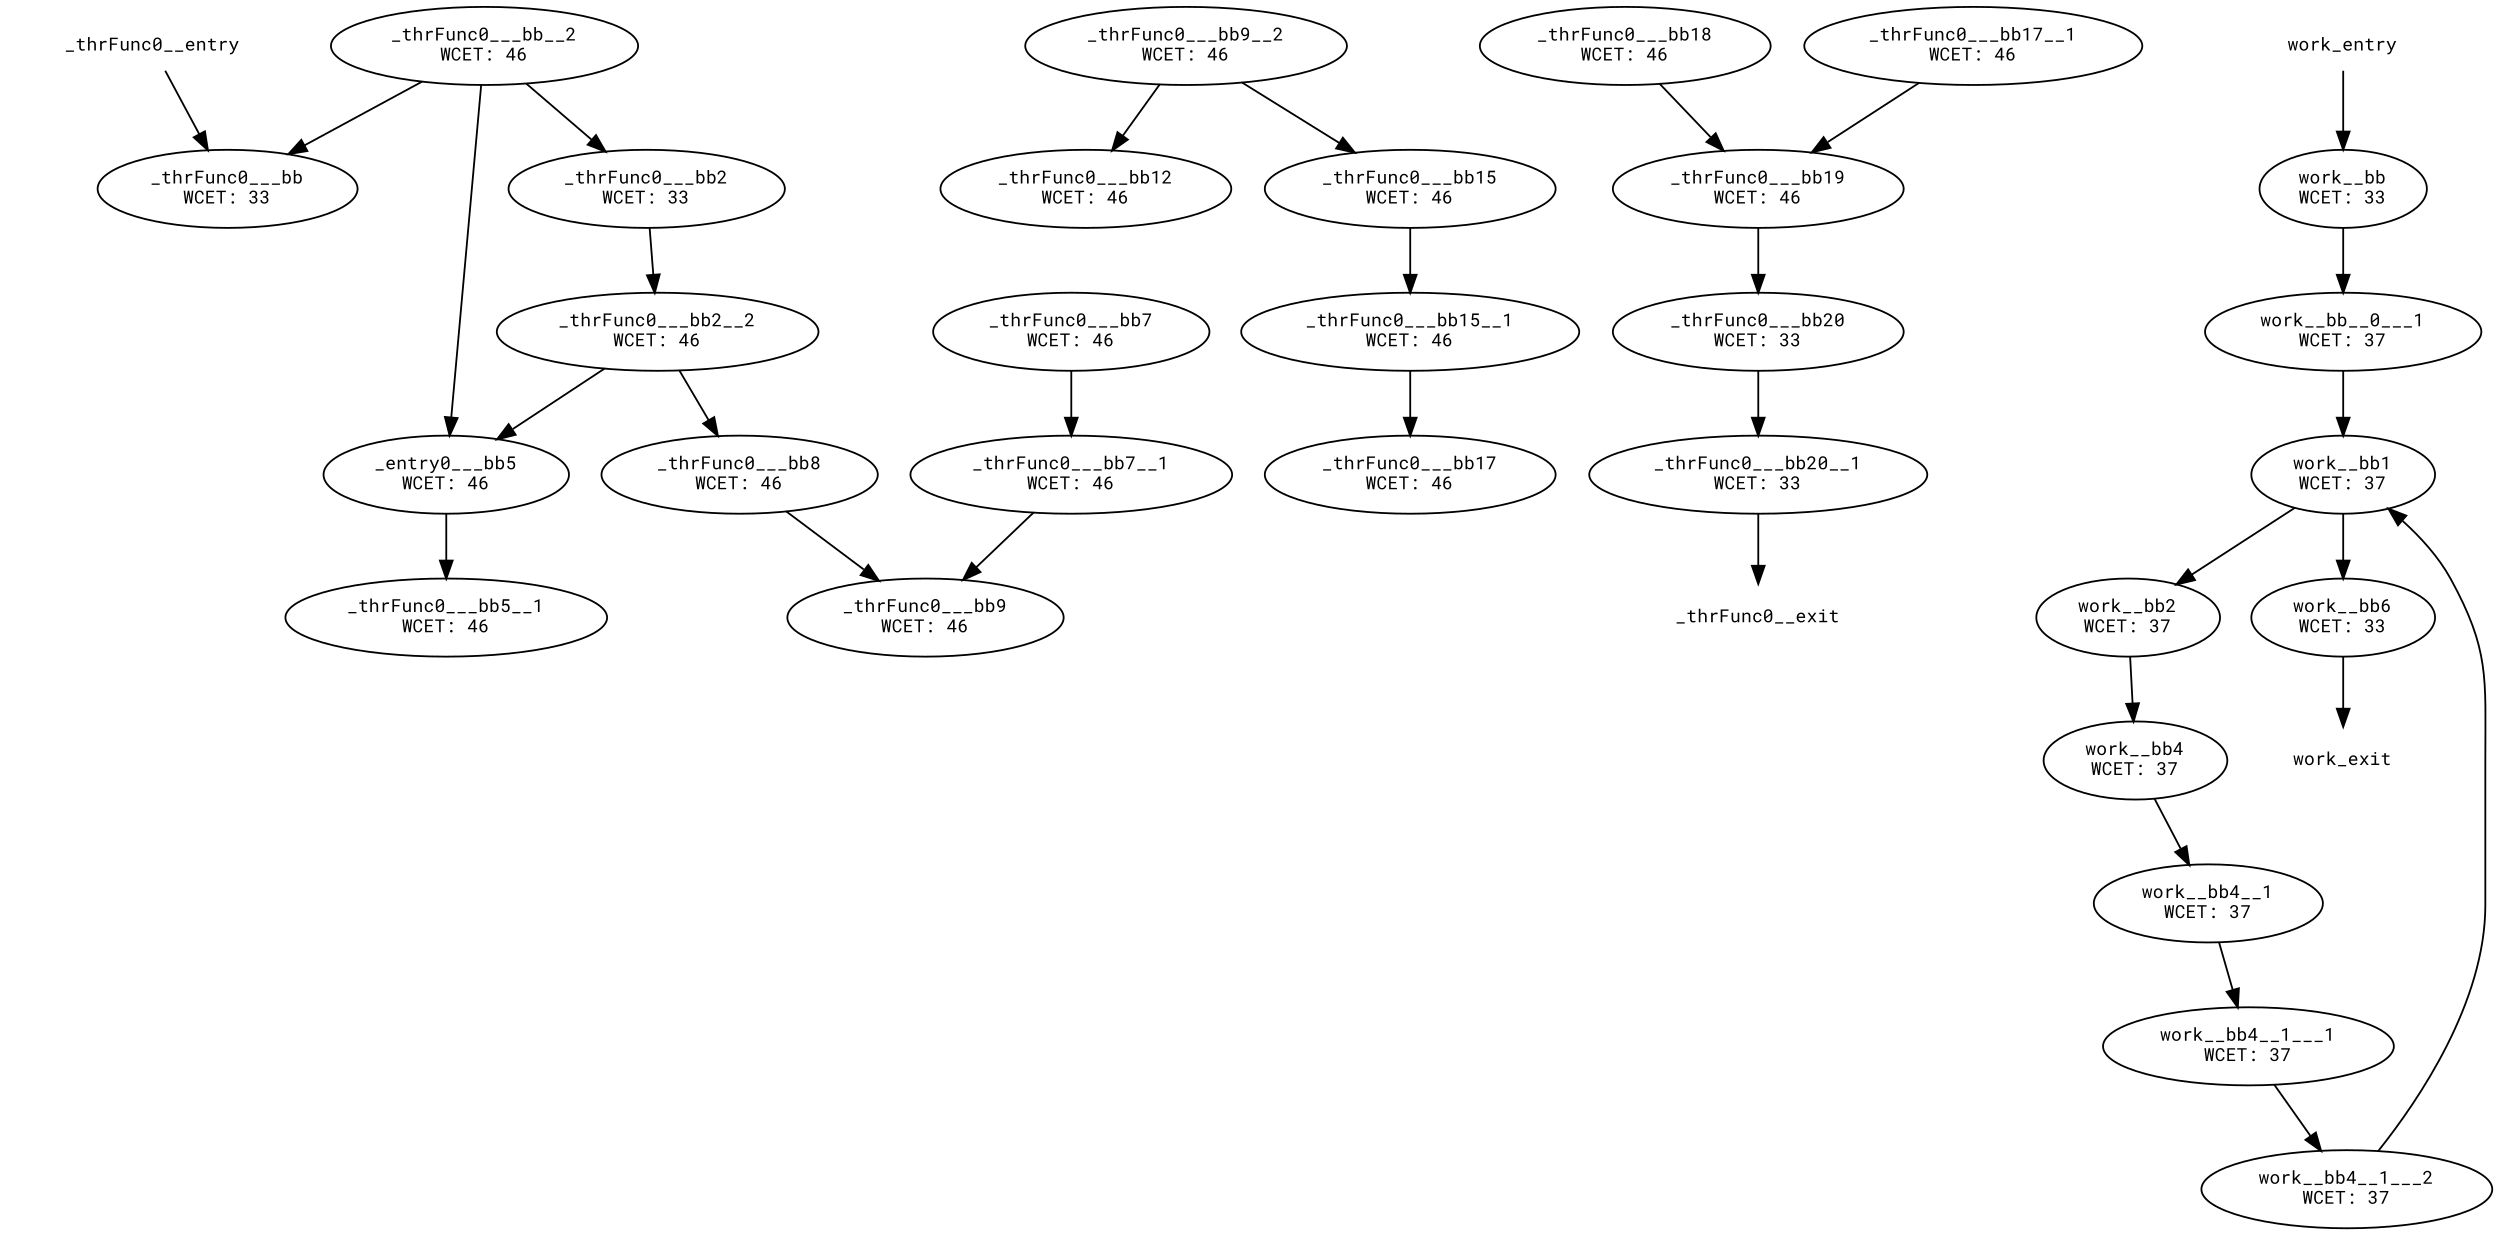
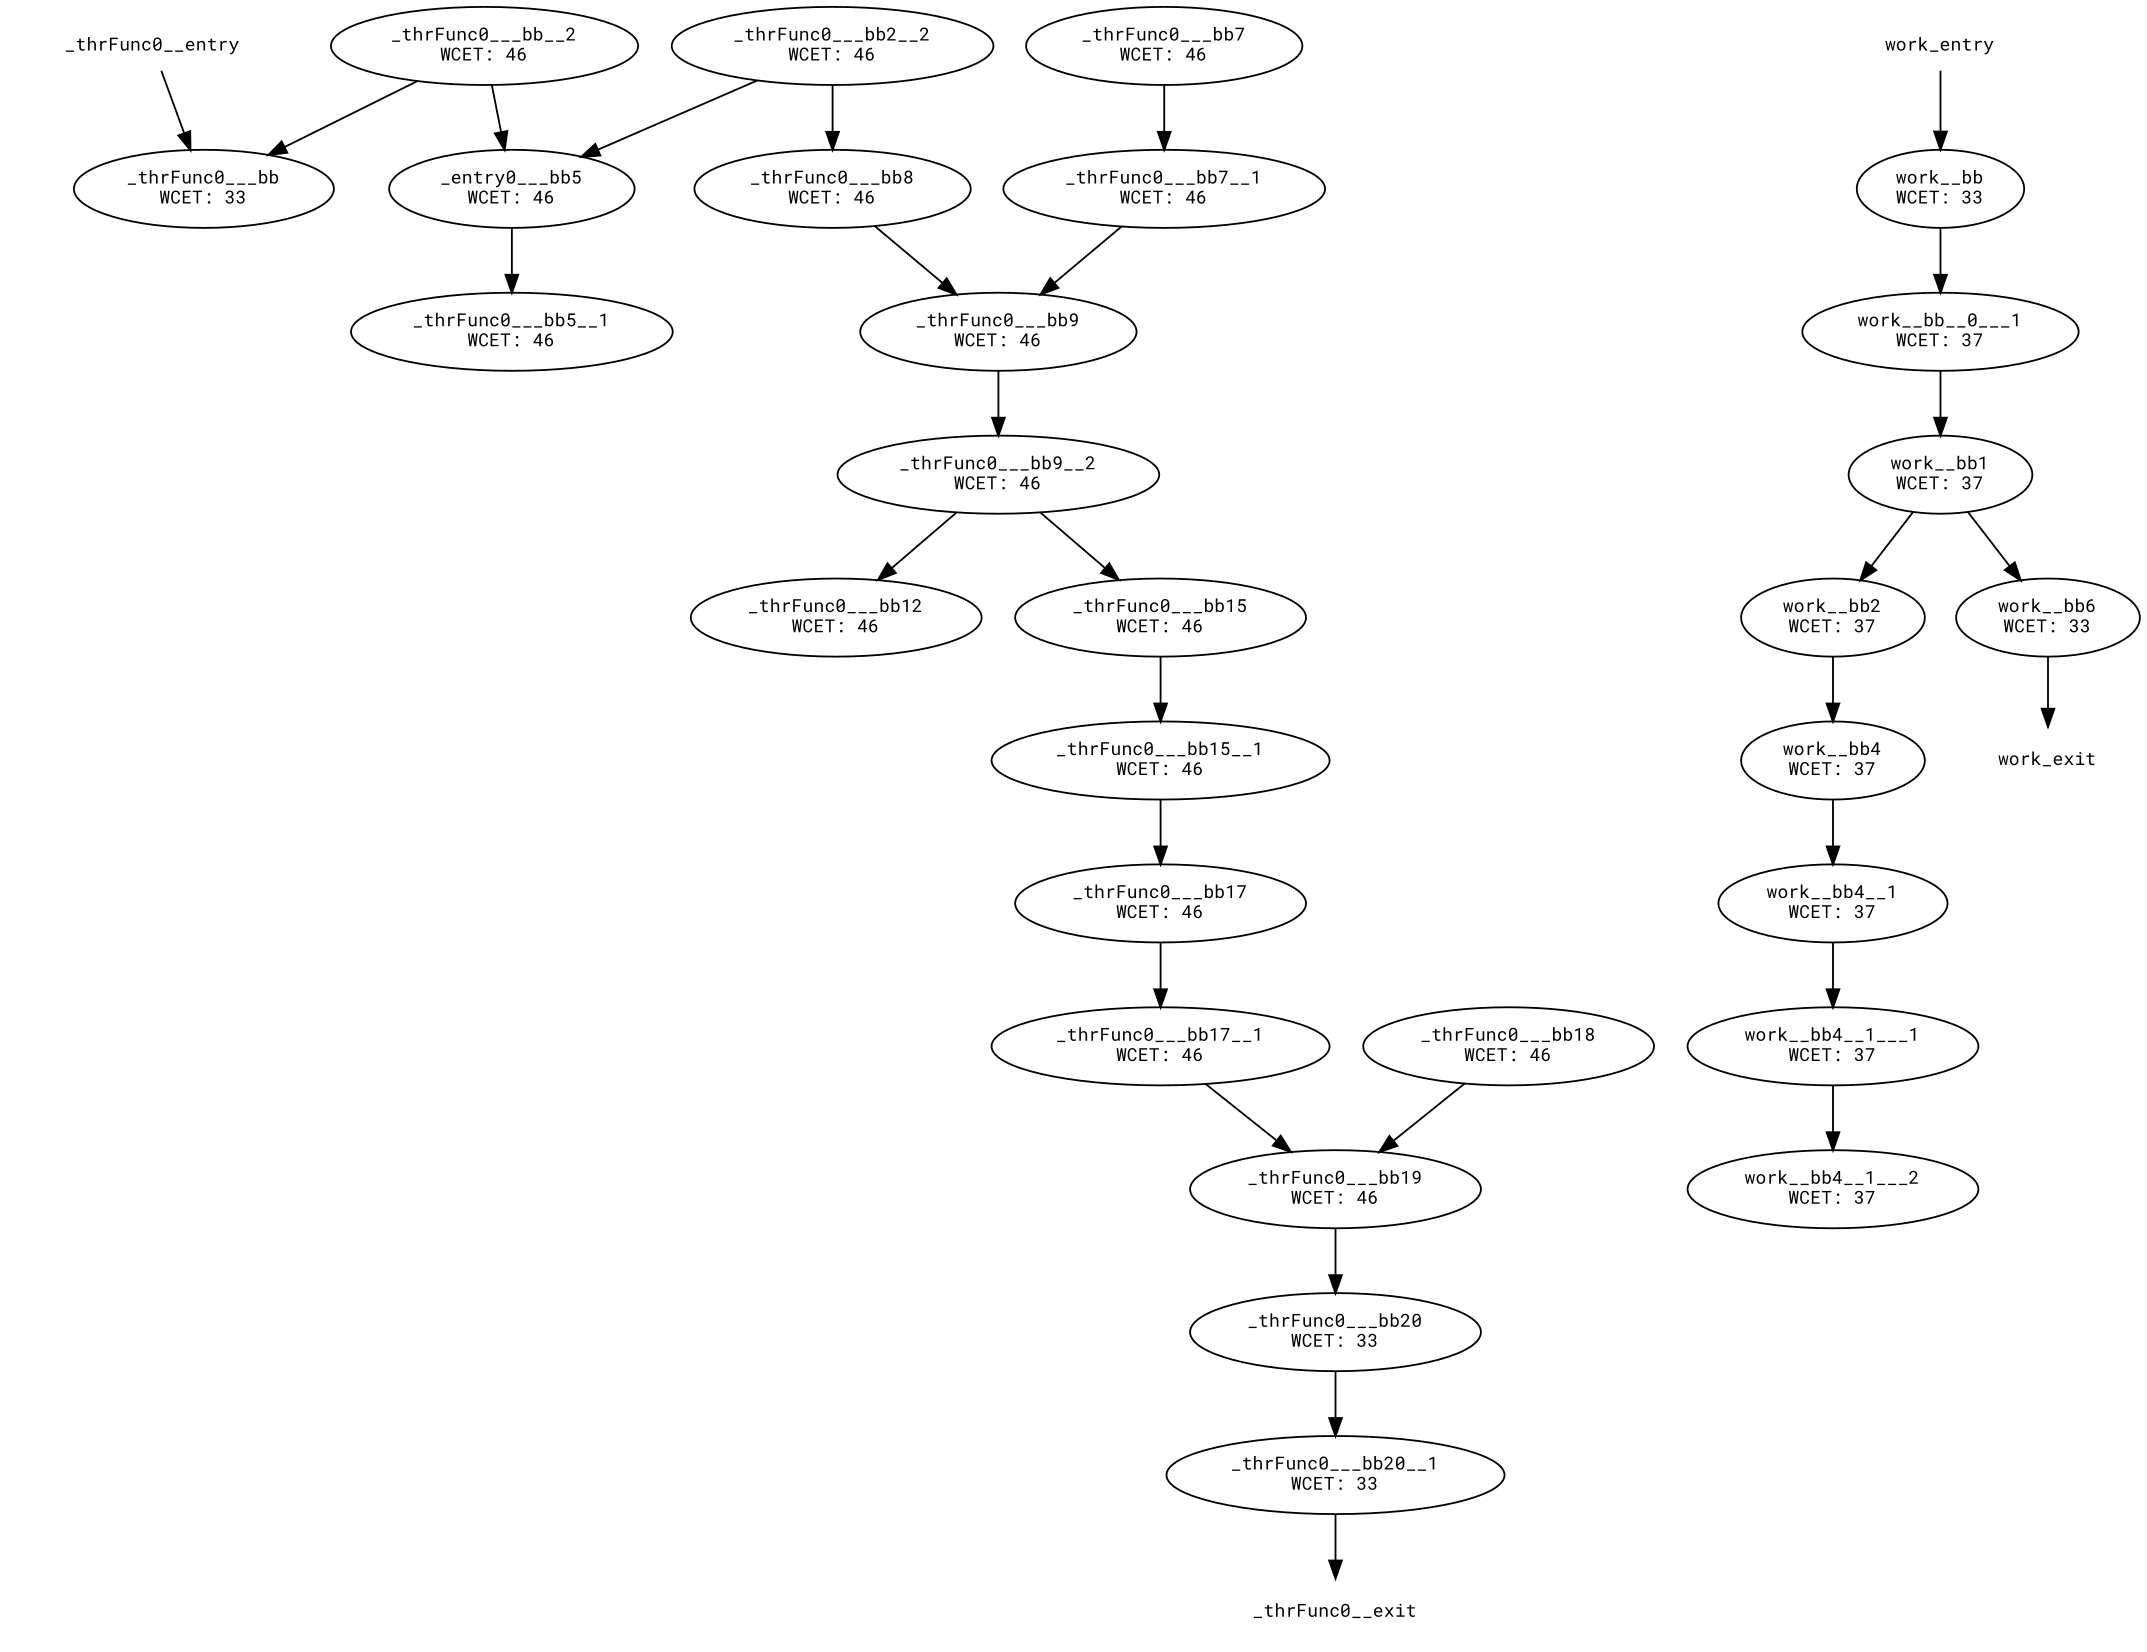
node "_thrFunc0___bb2 WCET: 33": removed
edge "_thrFunc0___bb9 WCET: 46" -> "_thrFunc0___bb9__2 WCET: 46": added
edge "work__bb4__1___2 WCET: 37" -> "work__bb1 WCET: 37": removed
edge "_thrFunc0___bb17 WCET: 46" -> "_thrFunc0___bb17__1 WCET: 46": added
